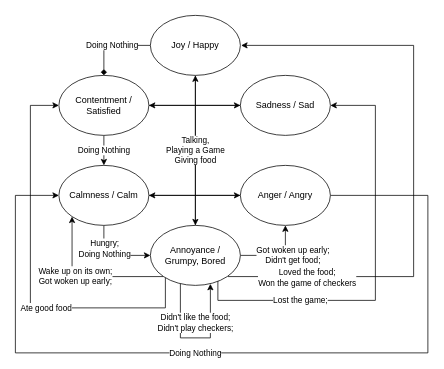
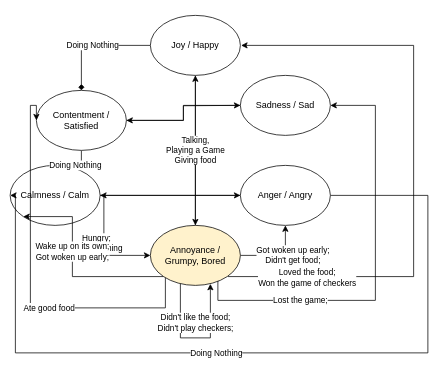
node "Contentment / Satisfied": moved (104, 105) -> (81, 120)
node "Calmness / Calm": moved (104, 195) -> (55, 195)
node "Annoyance / Grumpy, Bored": fillcolor #ffffff -> #fff2cc
